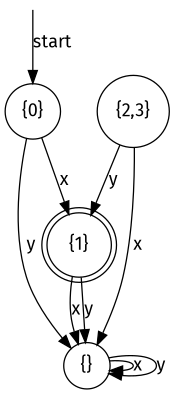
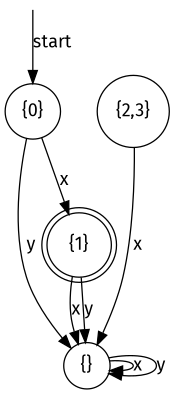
edge "{2,3}" -> "{1}": removed, label "y"
